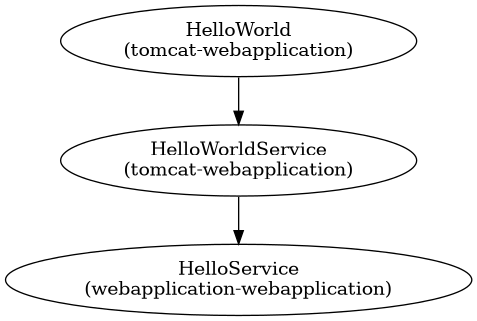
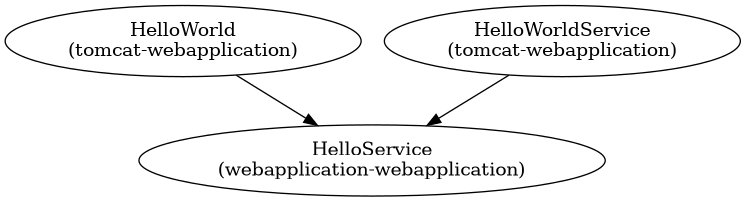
edge "HelloWorld (tomcat-webapplication)" -> "HelloWorldService (tomcat-webapplication)": now "HelloWorld (tomcat-webapplication)" -> "HelloService (webapplication-webapplication)"
